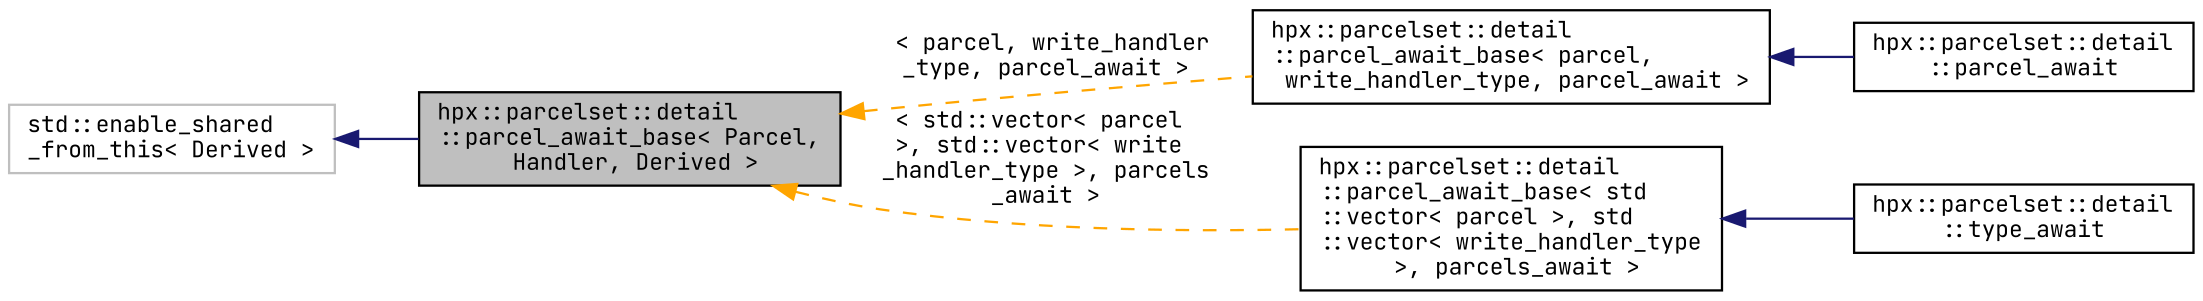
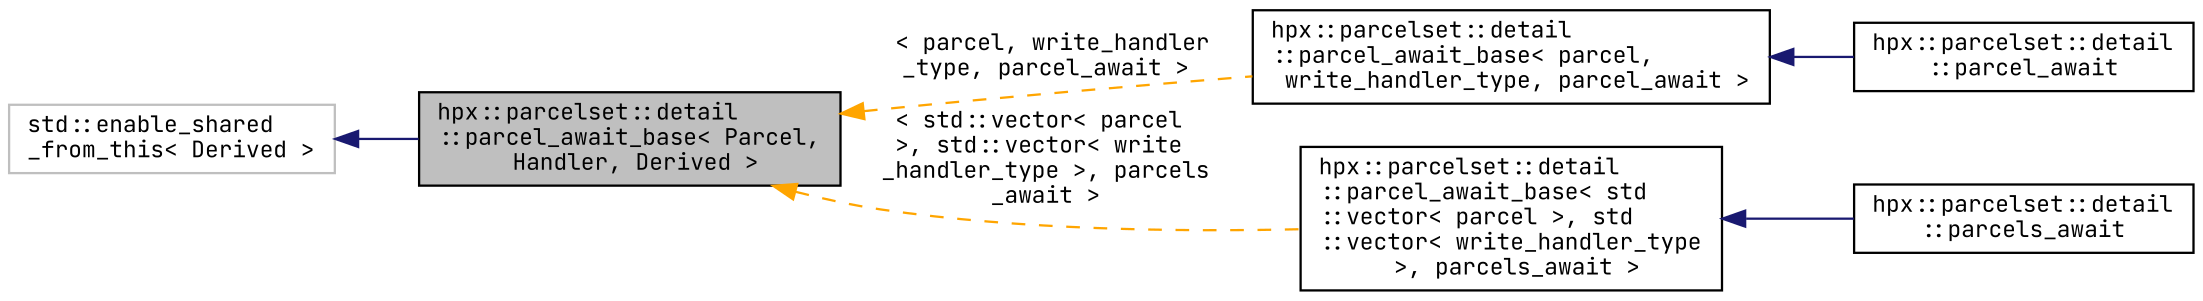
node "hpx::parcelset::detail ::type_await": label "hpx::parcelset::detail ::type_await" -> "hpx::parcelset::detail ::parcels_await"
